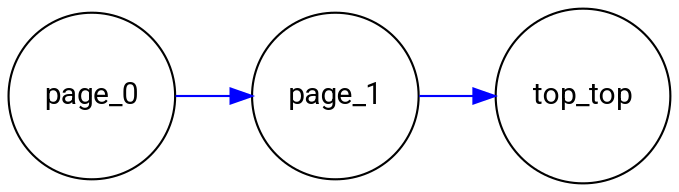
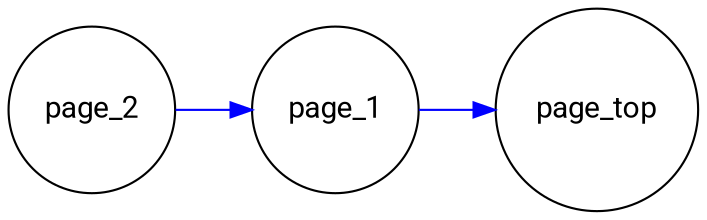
node "page_0": label "page_0" -> "page_2"
node "top_top": label "top_top" -> "page_top"
